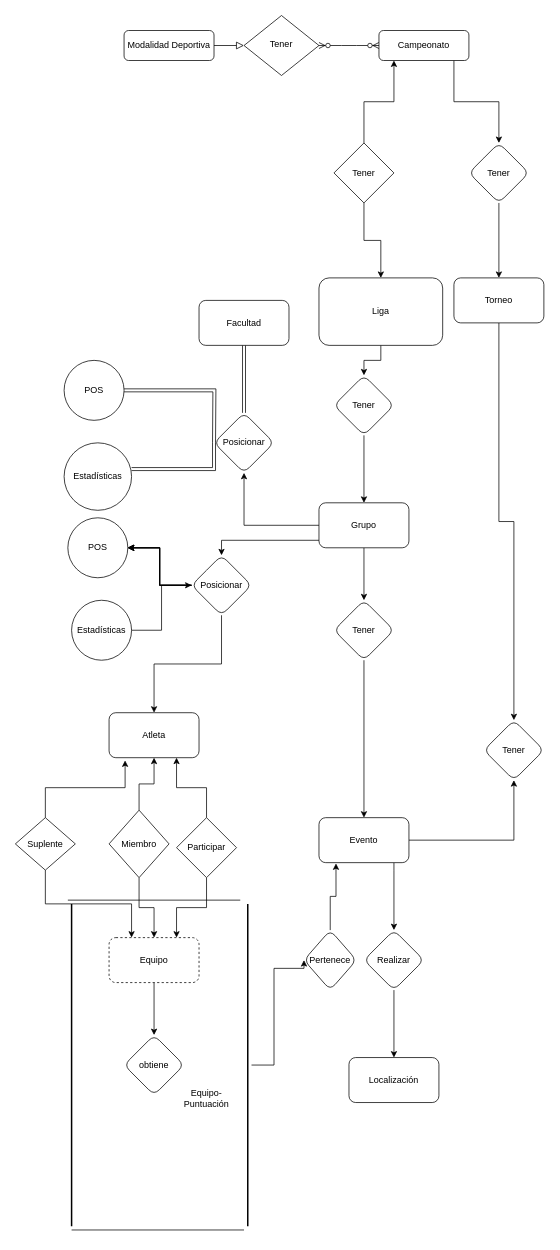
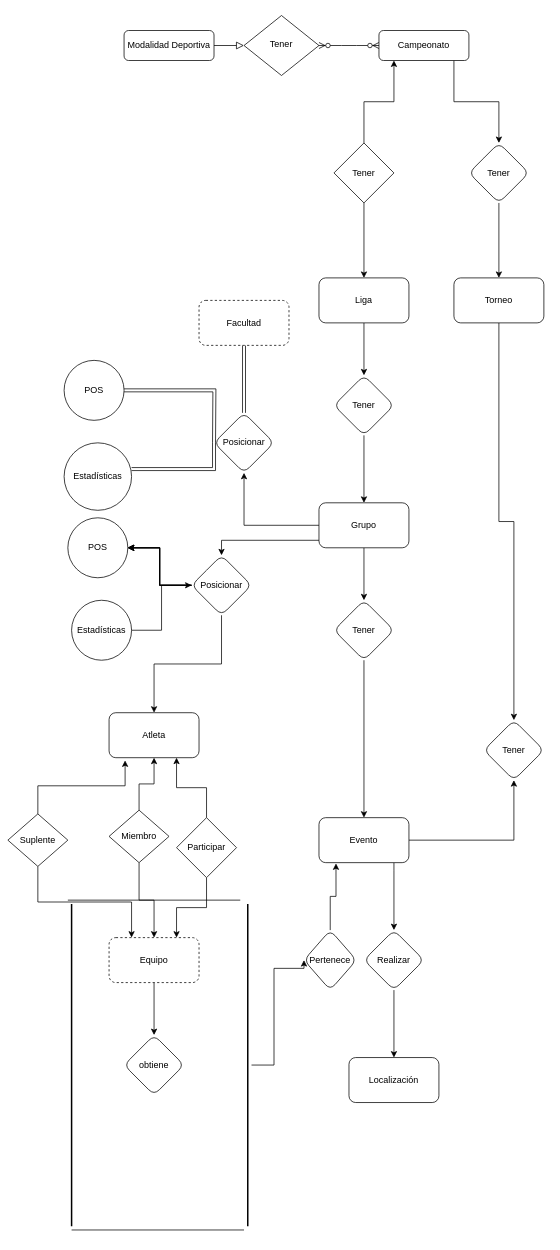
node "Liga": size 124x68 -> 90x45
node "Facultad": style solid -> dashed
node "Suplente": moved (45, 844) -> (38, 840)
node "Miembro": size 60x68 -> 60x53
node "Equipo-Puntuación": removed
